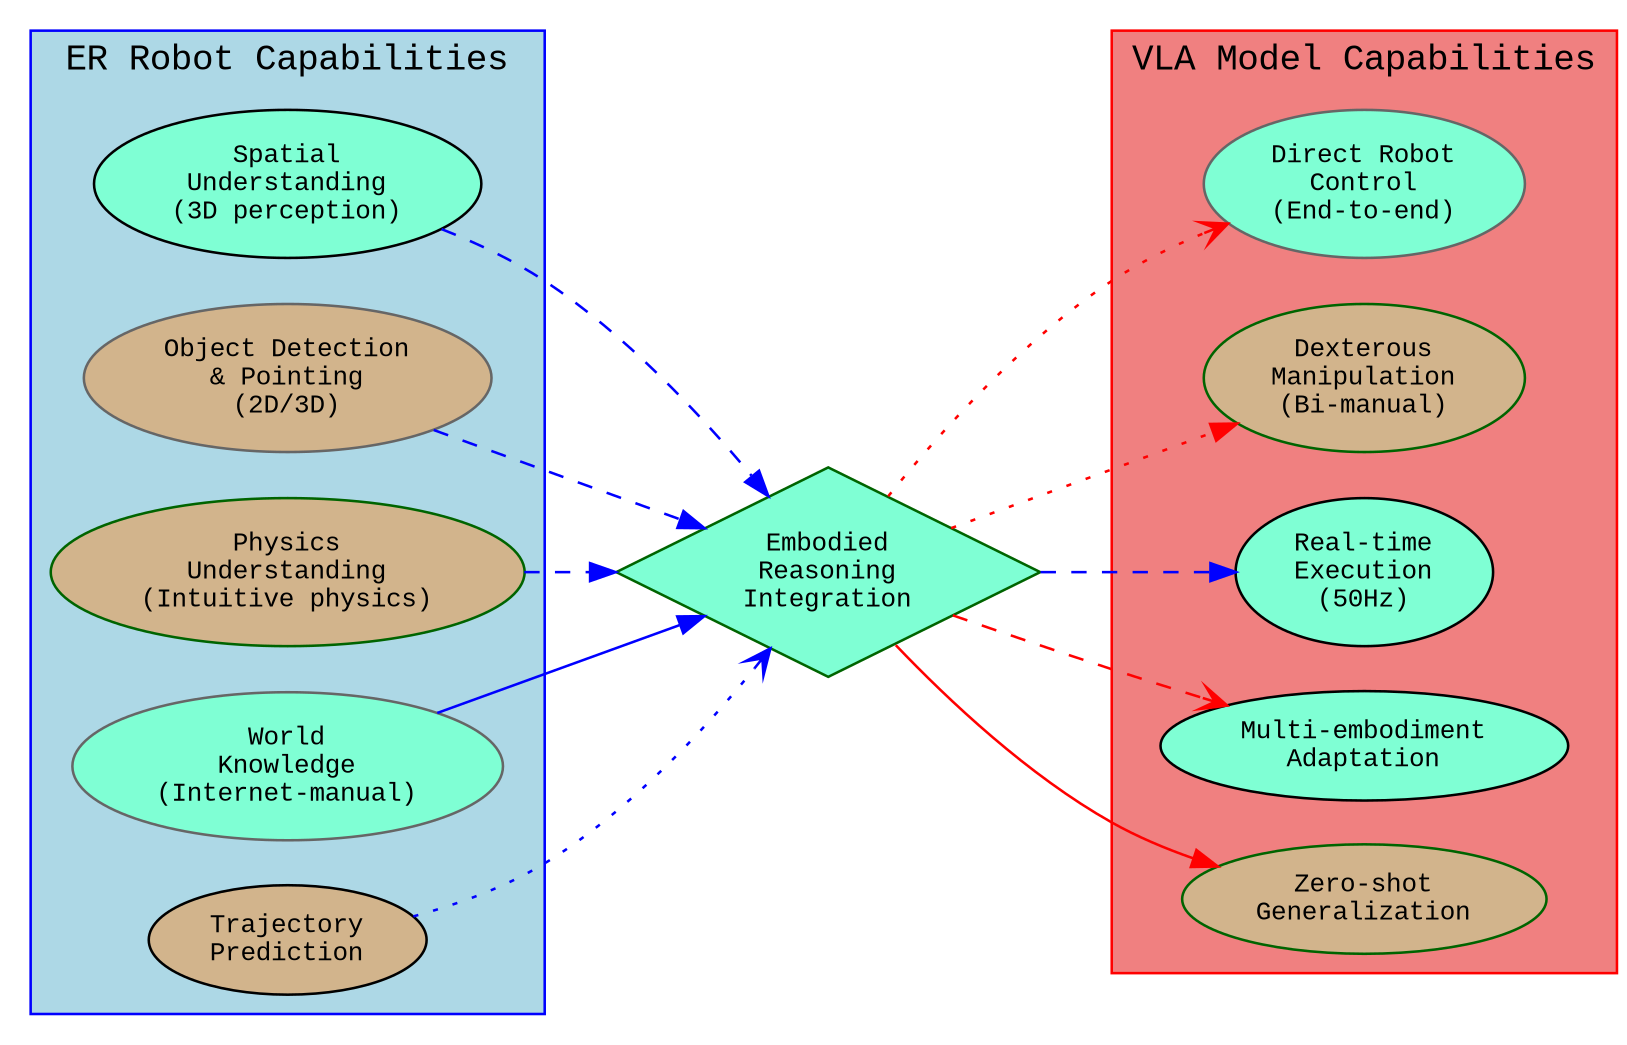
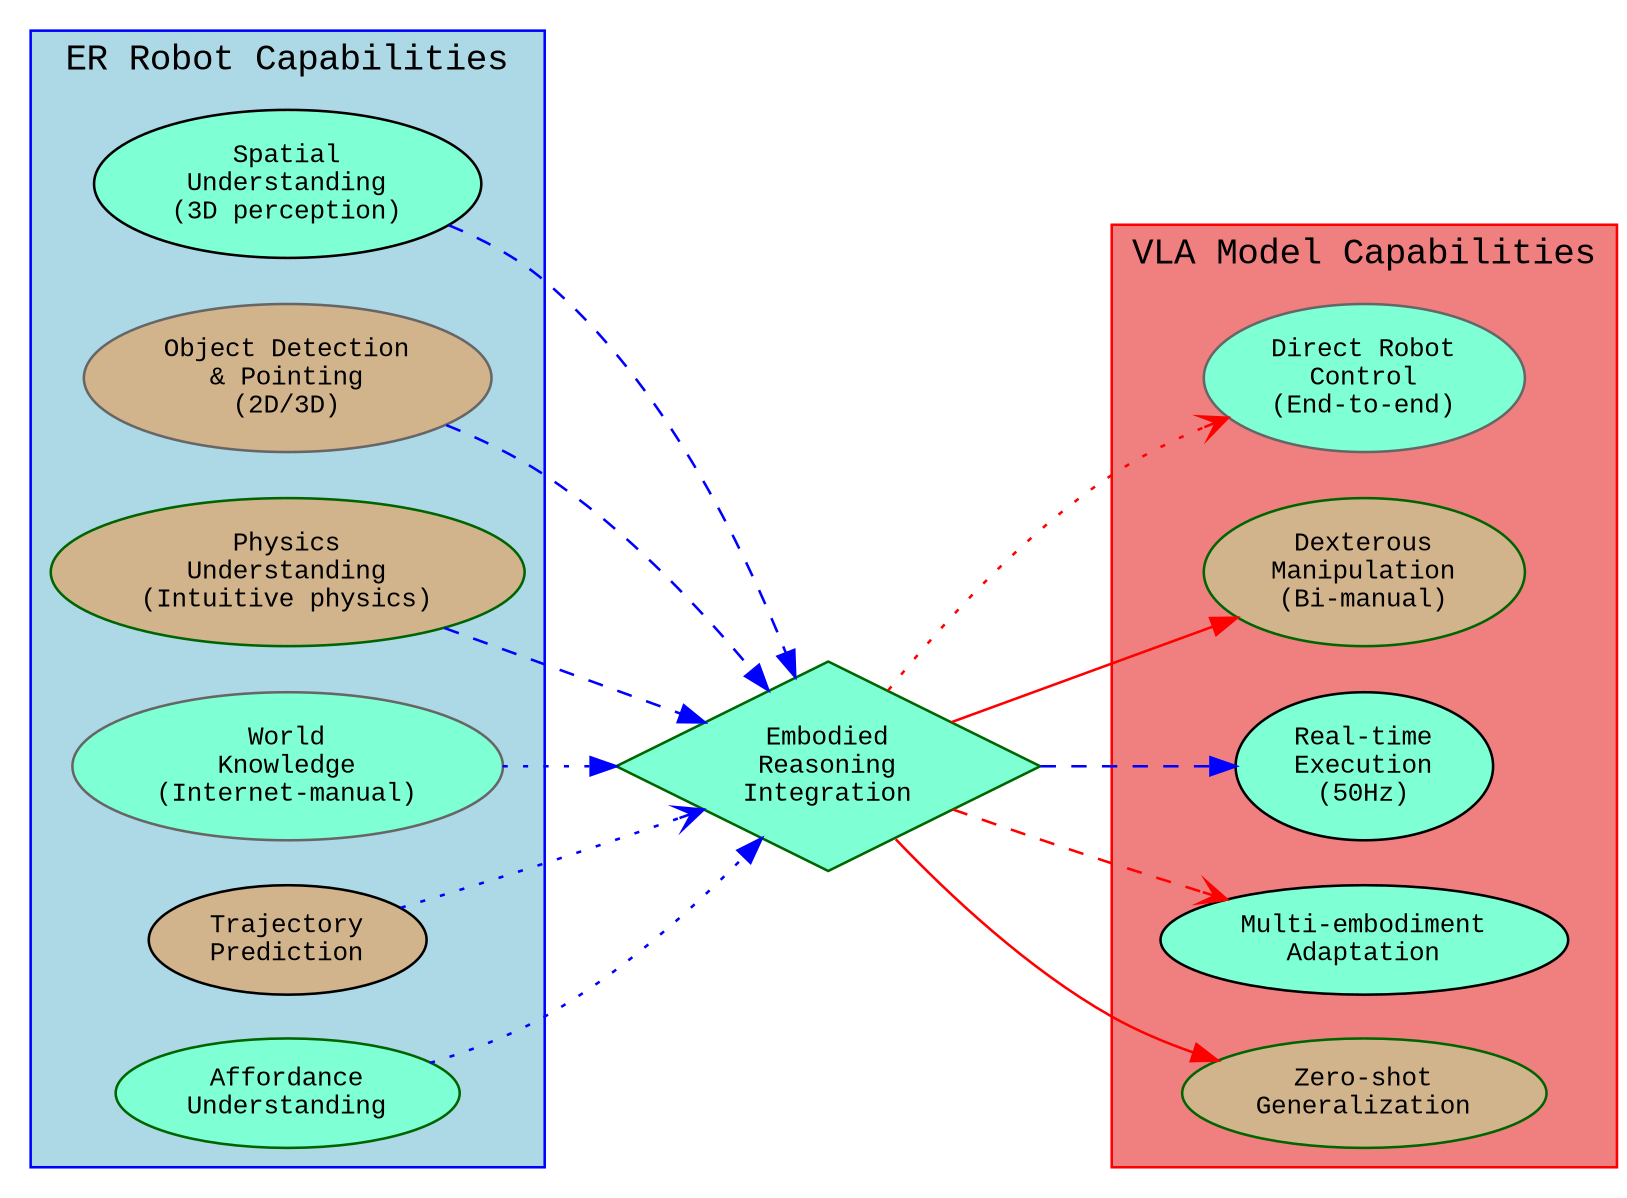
edge "Embodied Reasoning Integration" -> "Dexterous Manipulation (Bi-manual)": style dotted -> solid
edge "World Knowledge (Internet-manual)" -> "Embodied Reasoning Integration": style solid -> dotted
node "Affordance Understanding": added
